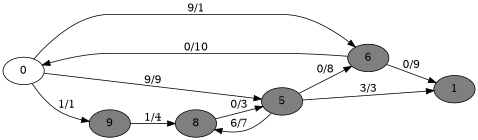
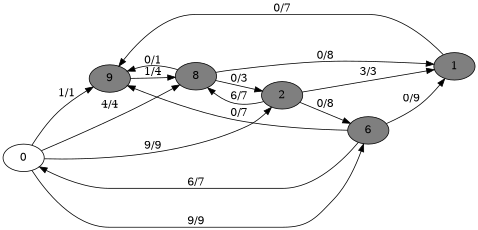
edge "0" -> "6": label "9/1" -> "9/9"
edge "1" -> "9": added, label "0/7"
edge "6" -> "0": label "0/10" -> "6/7"
edge "8" -> "1": added, label "0/8"
edge "8" -> "9": added, label "0/1"
node "5": label "5" -> "2"
edge "0" -> "8": added, label "4/4"
edge "6" -> "9": added, label "0/7"
